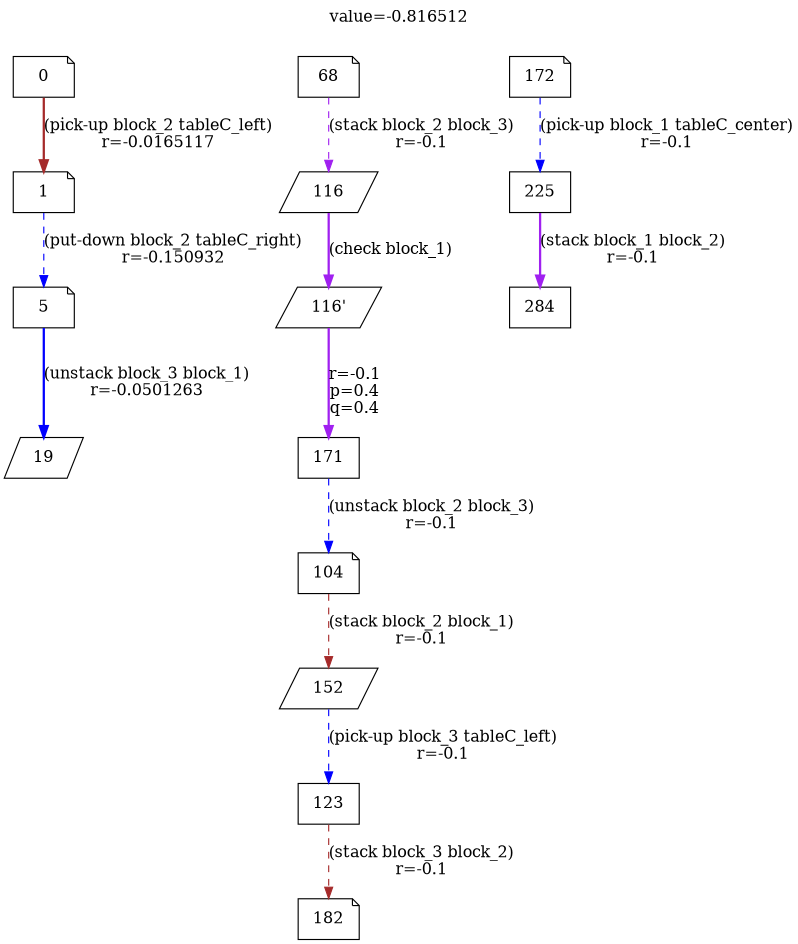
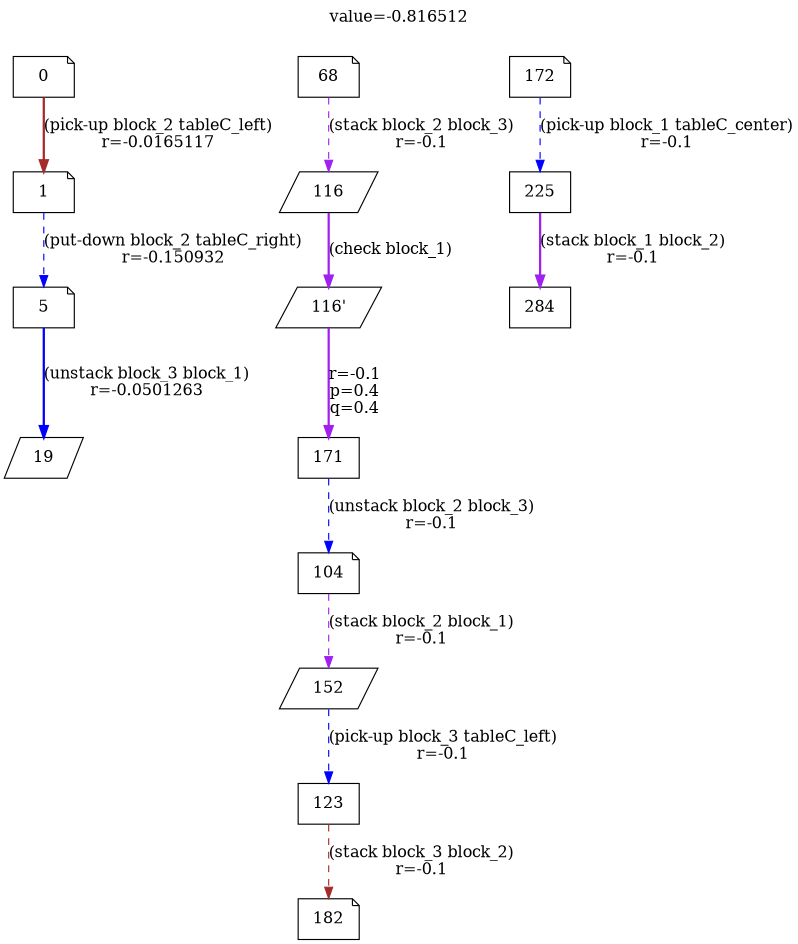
edge "104" -> "152": color brown -> purple
